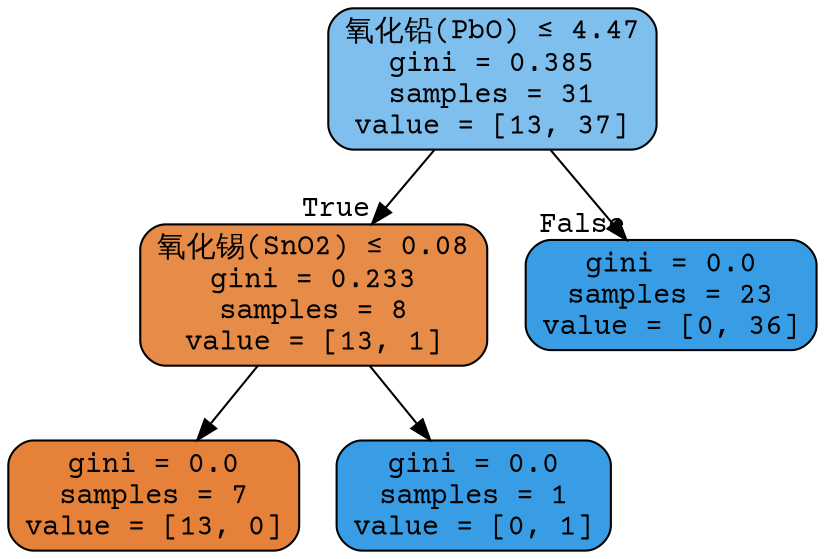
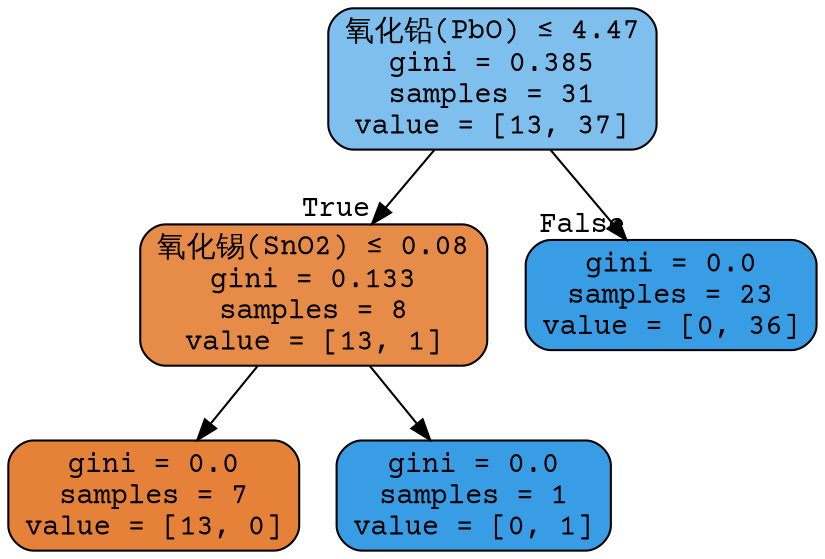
node "氧化锡(SnO2) ≤ 0.08": text "gini = 0.233" -> "gini = 0.133"
